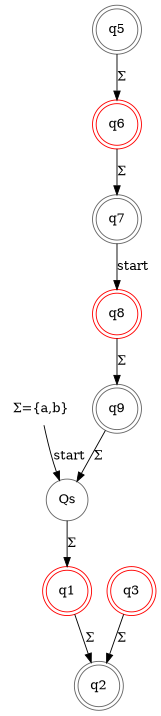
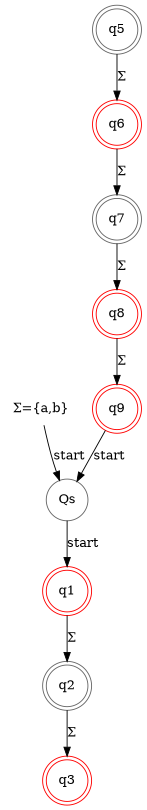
edge "q7" -> "q8": label "start" -> "Σ"
node "q9": color gray40 -> red
edge "q9" -> "Qs": label "Σ" -> "start"
edge "Qs" -> "q1": label "Σ" -> "start"
edge "q3" -> "q2": reversed
